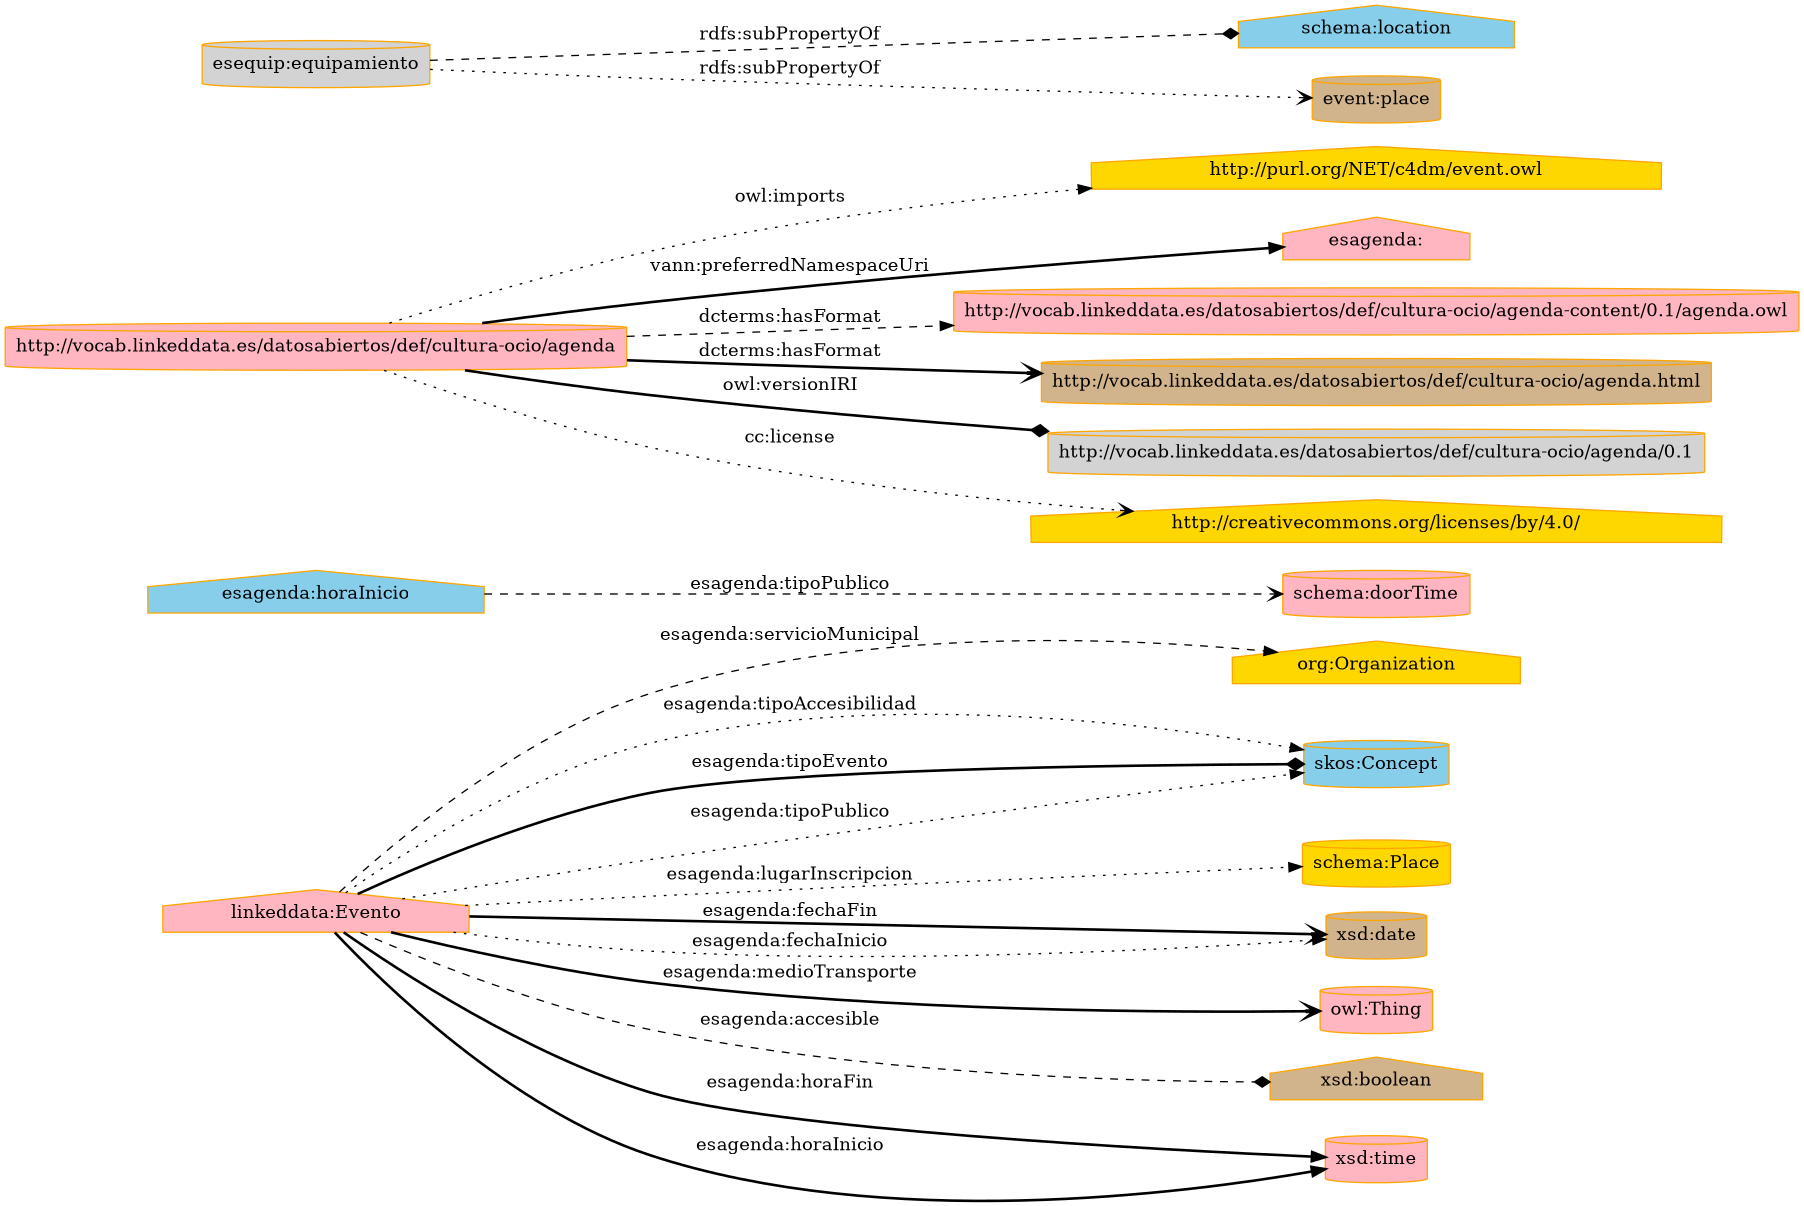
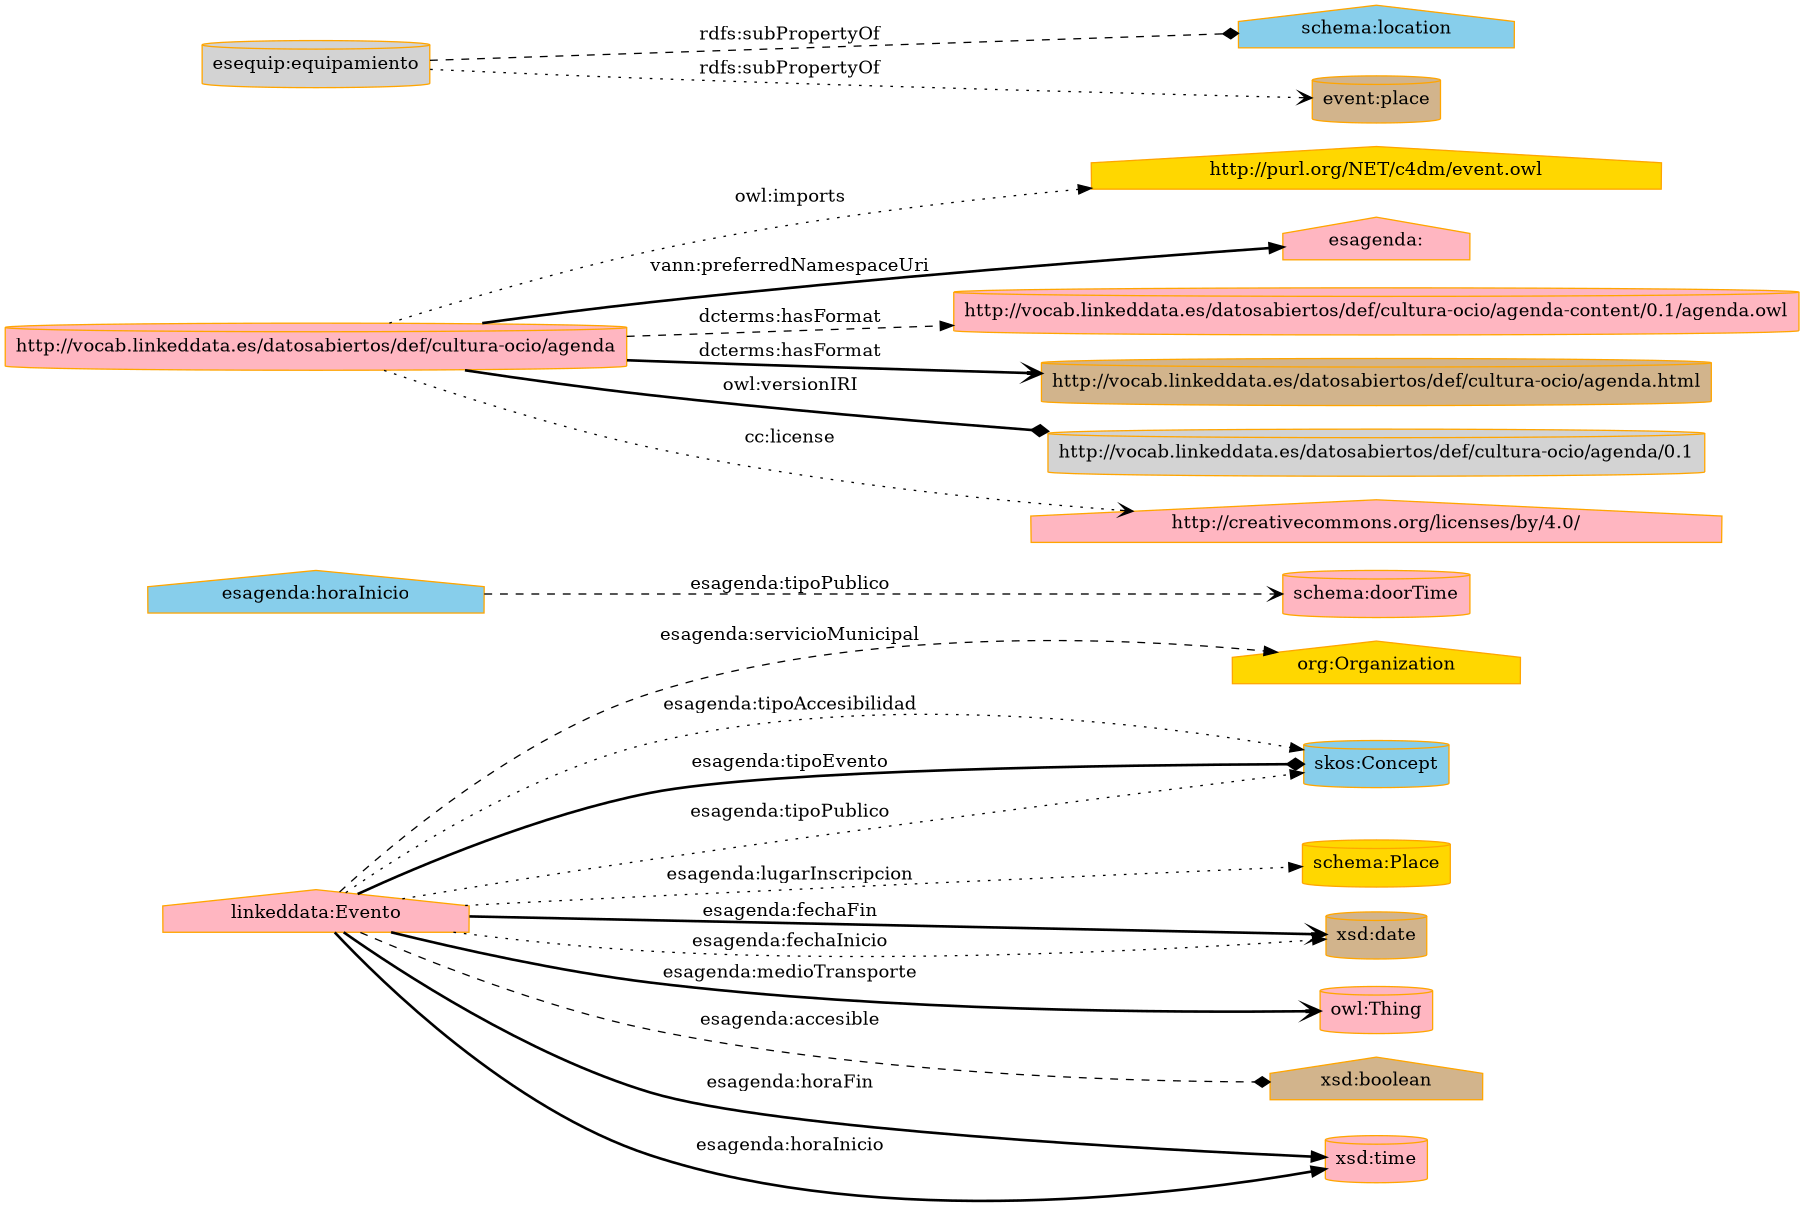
node "http://creativecommons.org/licenses/by/4.0/": fillcolor gold -> lightpink
